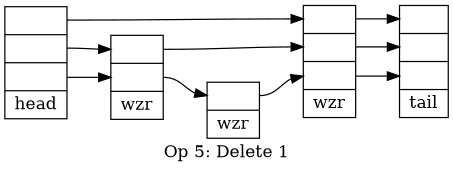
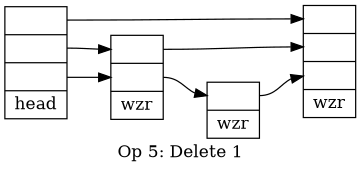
node "tail": removed
